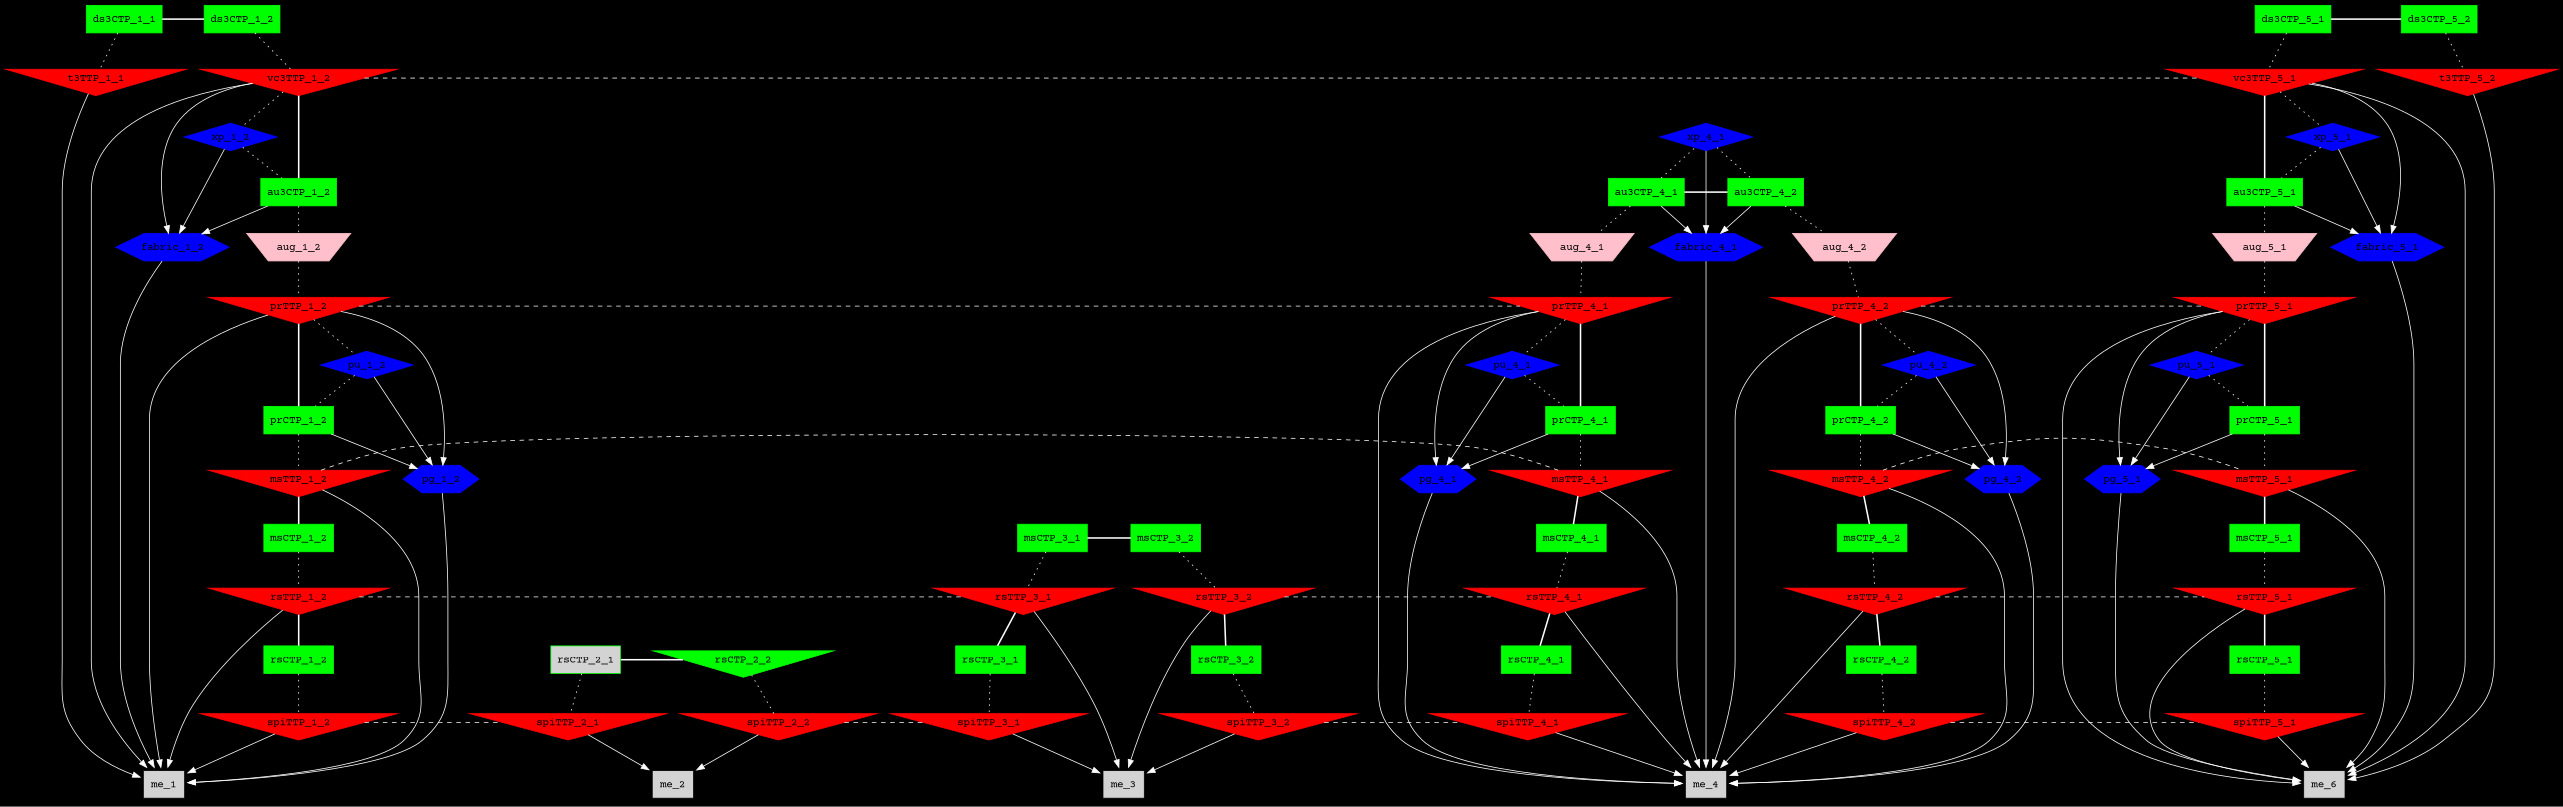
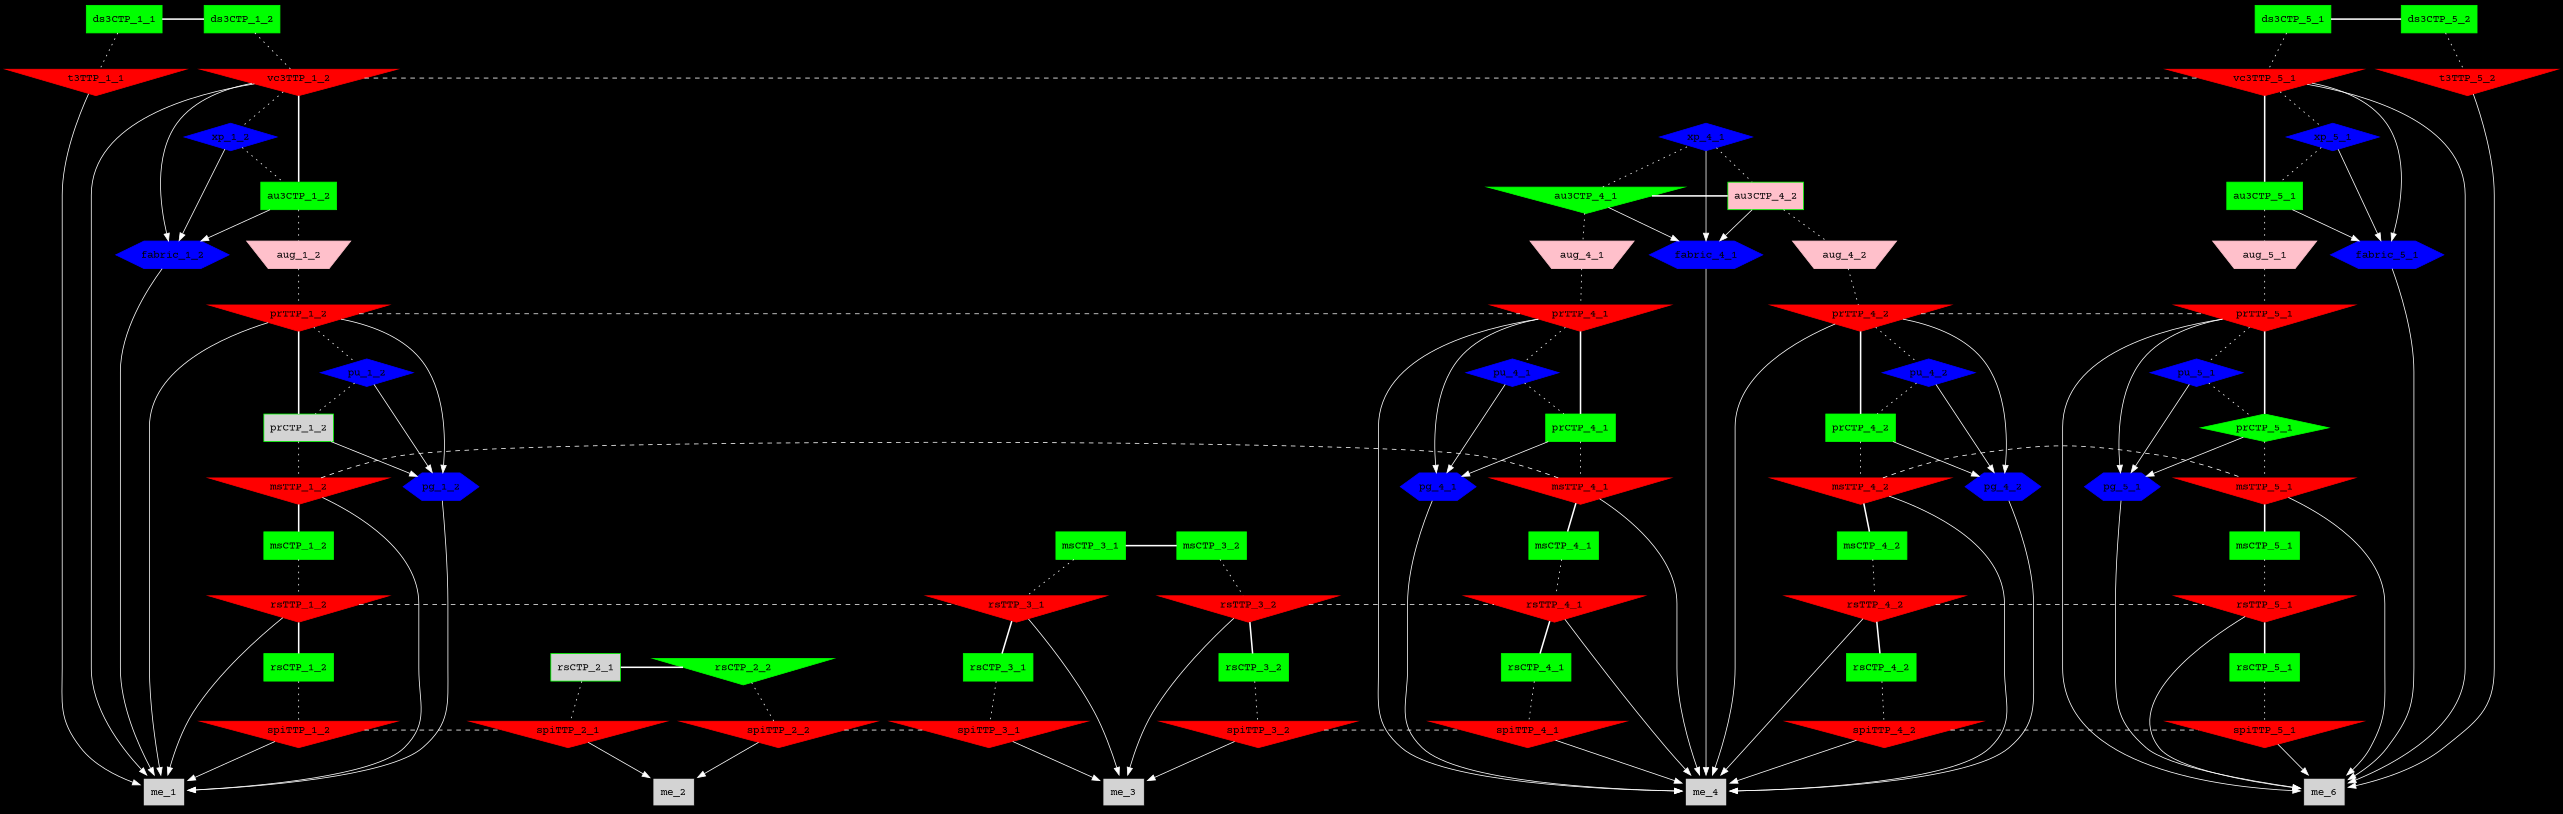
node "au3CTP_4_1": shape box -> invtriangle
node "au3CTP_4_2": fillcolor green -> pink
node "prCTP_1_2": fillcolor green -> lightgrey
node "prCTP_5_1": shape box -> diamond
